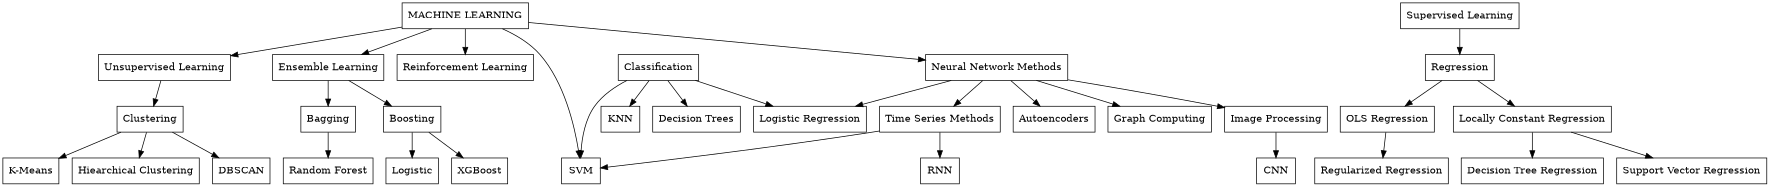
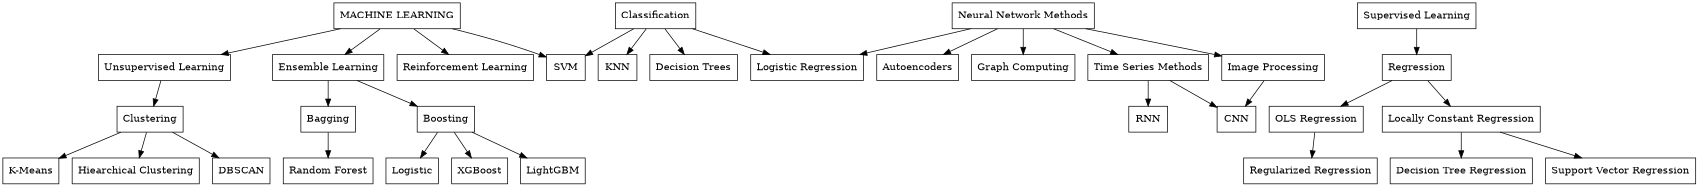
edge "MACHINE LEARNING" -> "Neural Network Methods": removed
edge "Time Series Methods" -> "SVM": now "Time Series Methods" -> "CNN"
node "LightGBM": added
